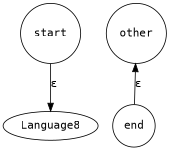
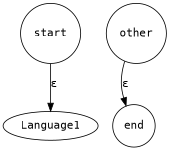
edge "end" -> "other": reversed
node "Language8": label "Language8" -> "Language1"
